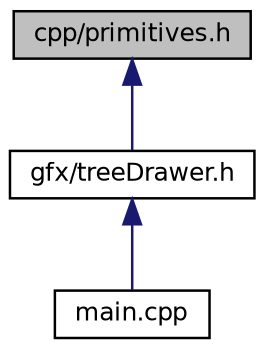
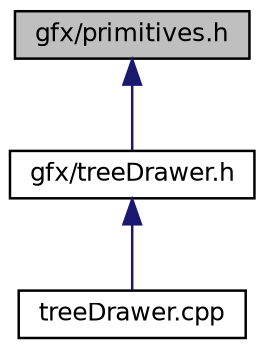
node "cpp/primitives.h": label "cpp/primitives.h" -> "gfx/primitives.h"
node "main.cpp": label "main.cpp" -> "treeDrawer.cpp"
